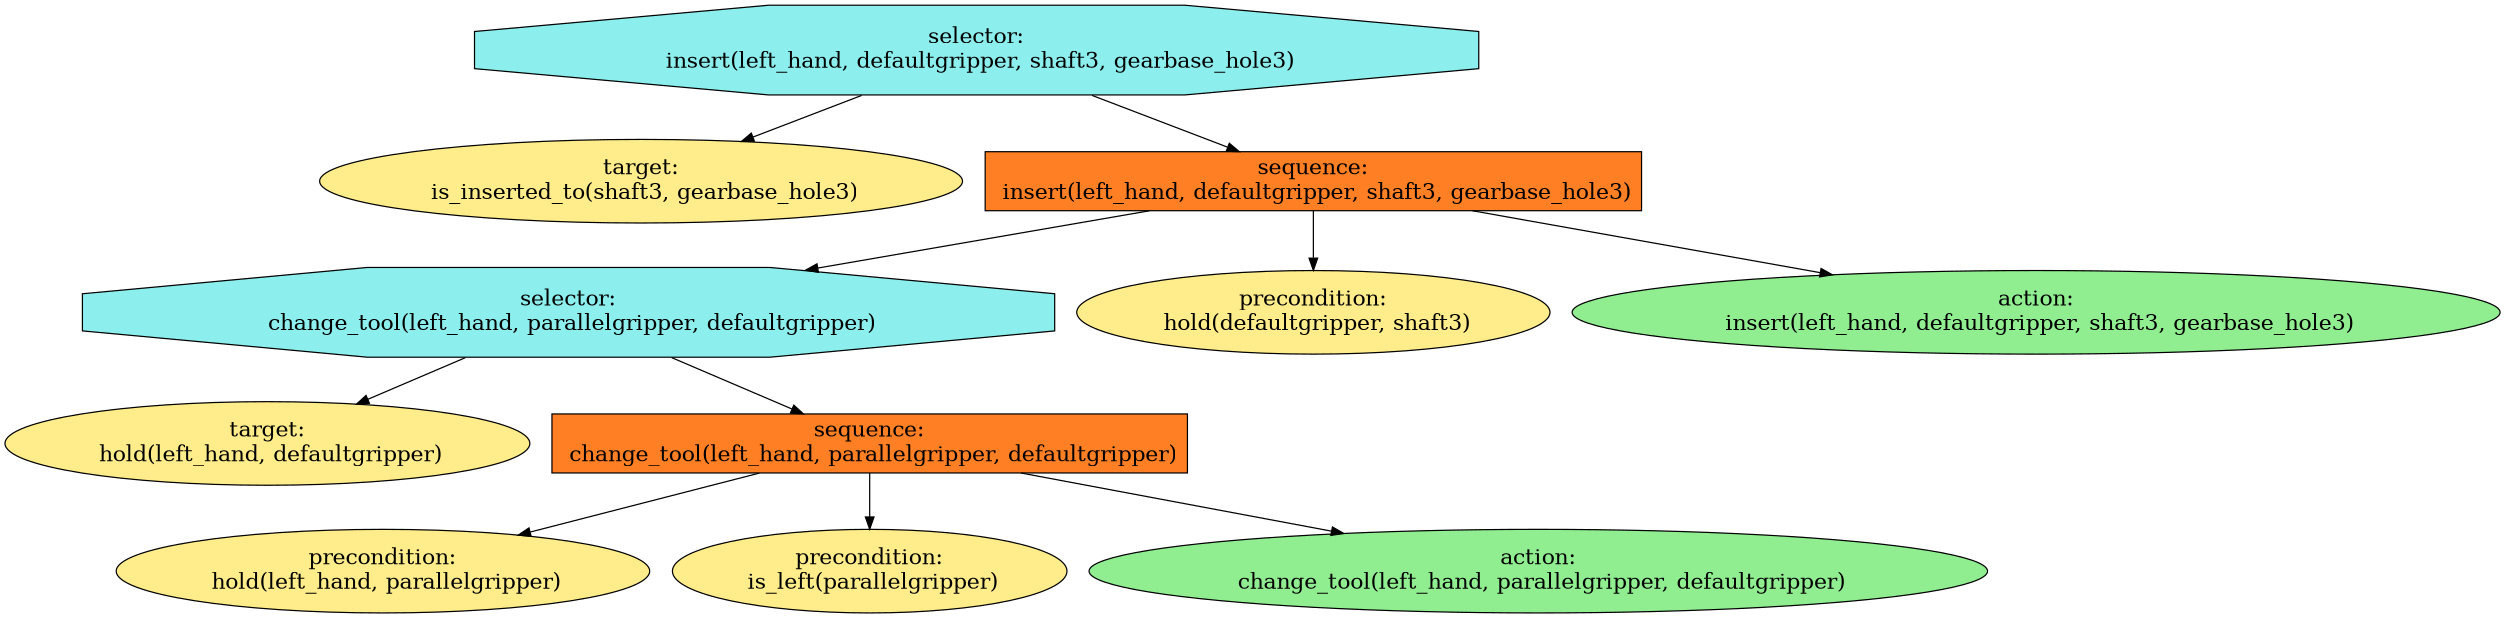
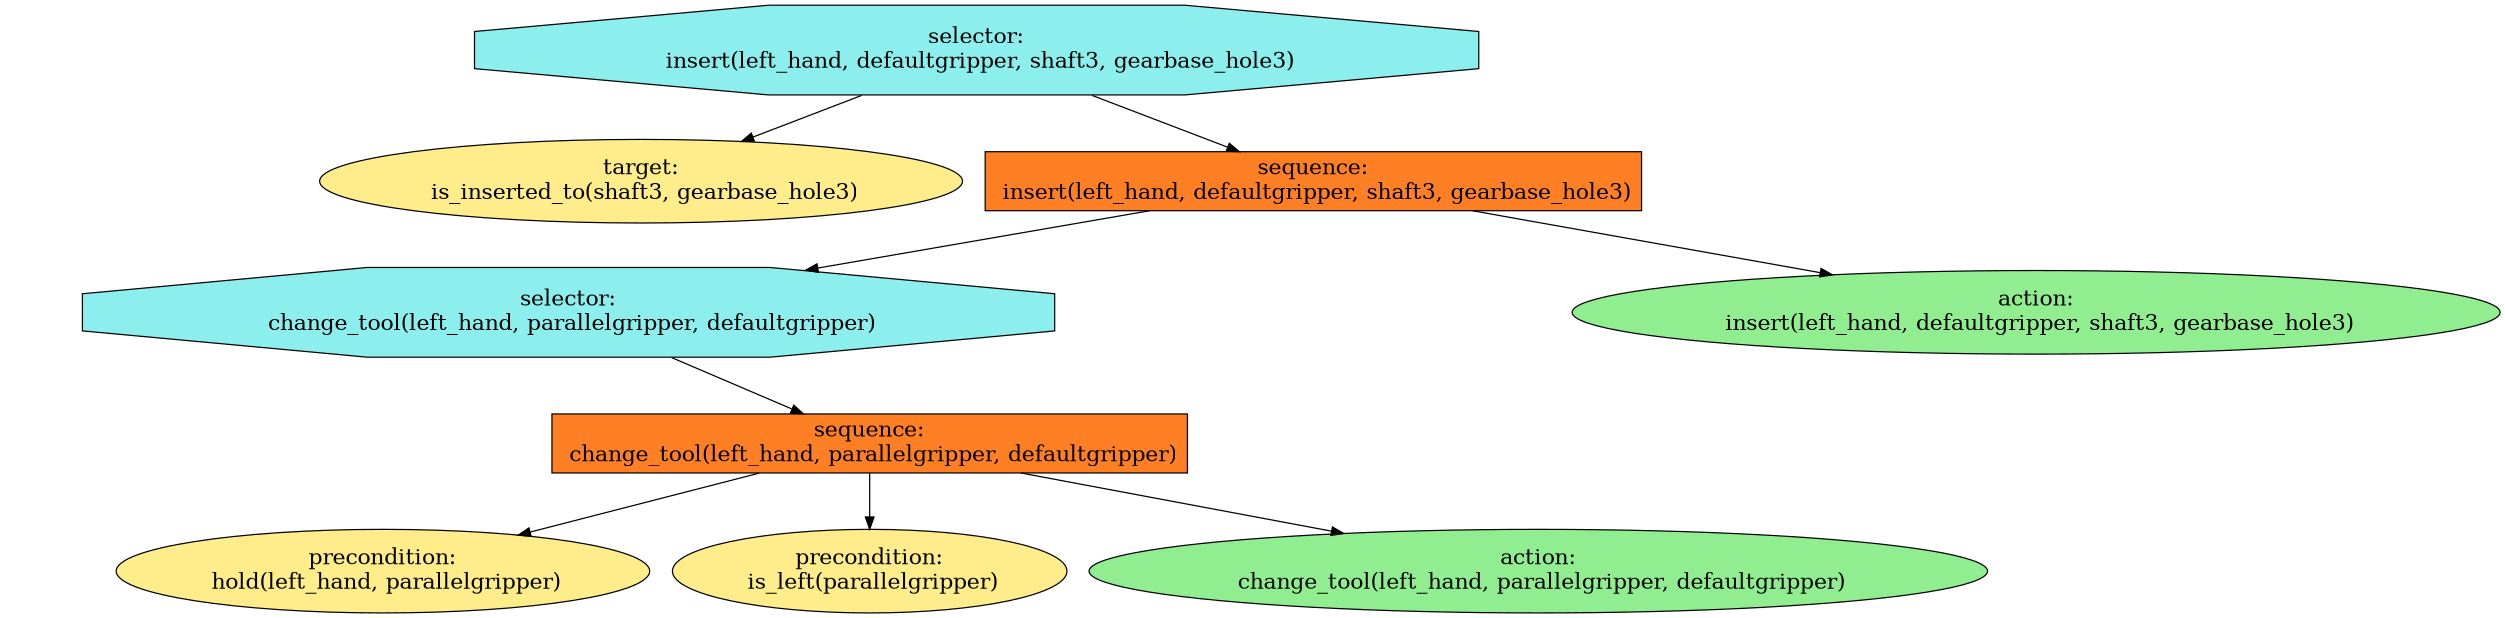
node "precondition: hold(defaultgripper, shaft3)": removed
node "target: hold(left_hand, defaultgripper)": removed
